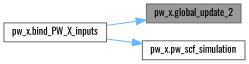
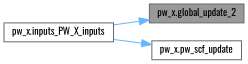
node "pw_x.bind_PW_X_inputs": label "pw_x.bind_PW_X_inputs" -> "pw_x.inputs_PW_X_inputs"
node "pw_x.pw_scf_simulation": label "pw_x.pw_scf_simulation" -> "pw_x.pw_scf_update"
